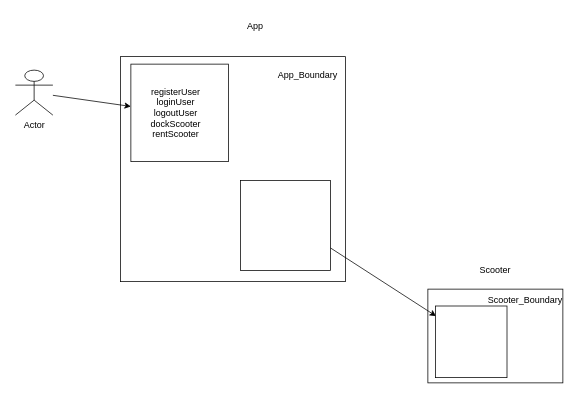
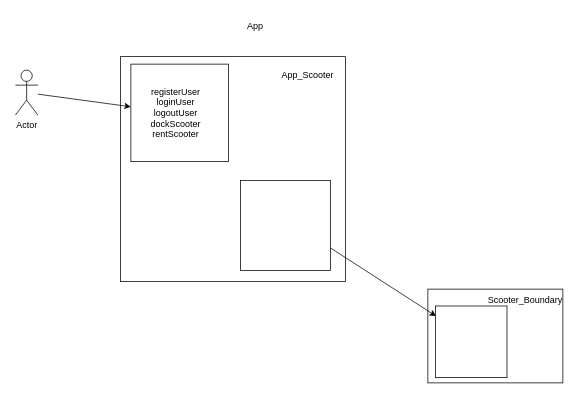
node "App_Boundary": label "App_Boundary" -> "App_Scooter"
node "Actor": size 38x45 -> 23x45
node "Scooter": removed
